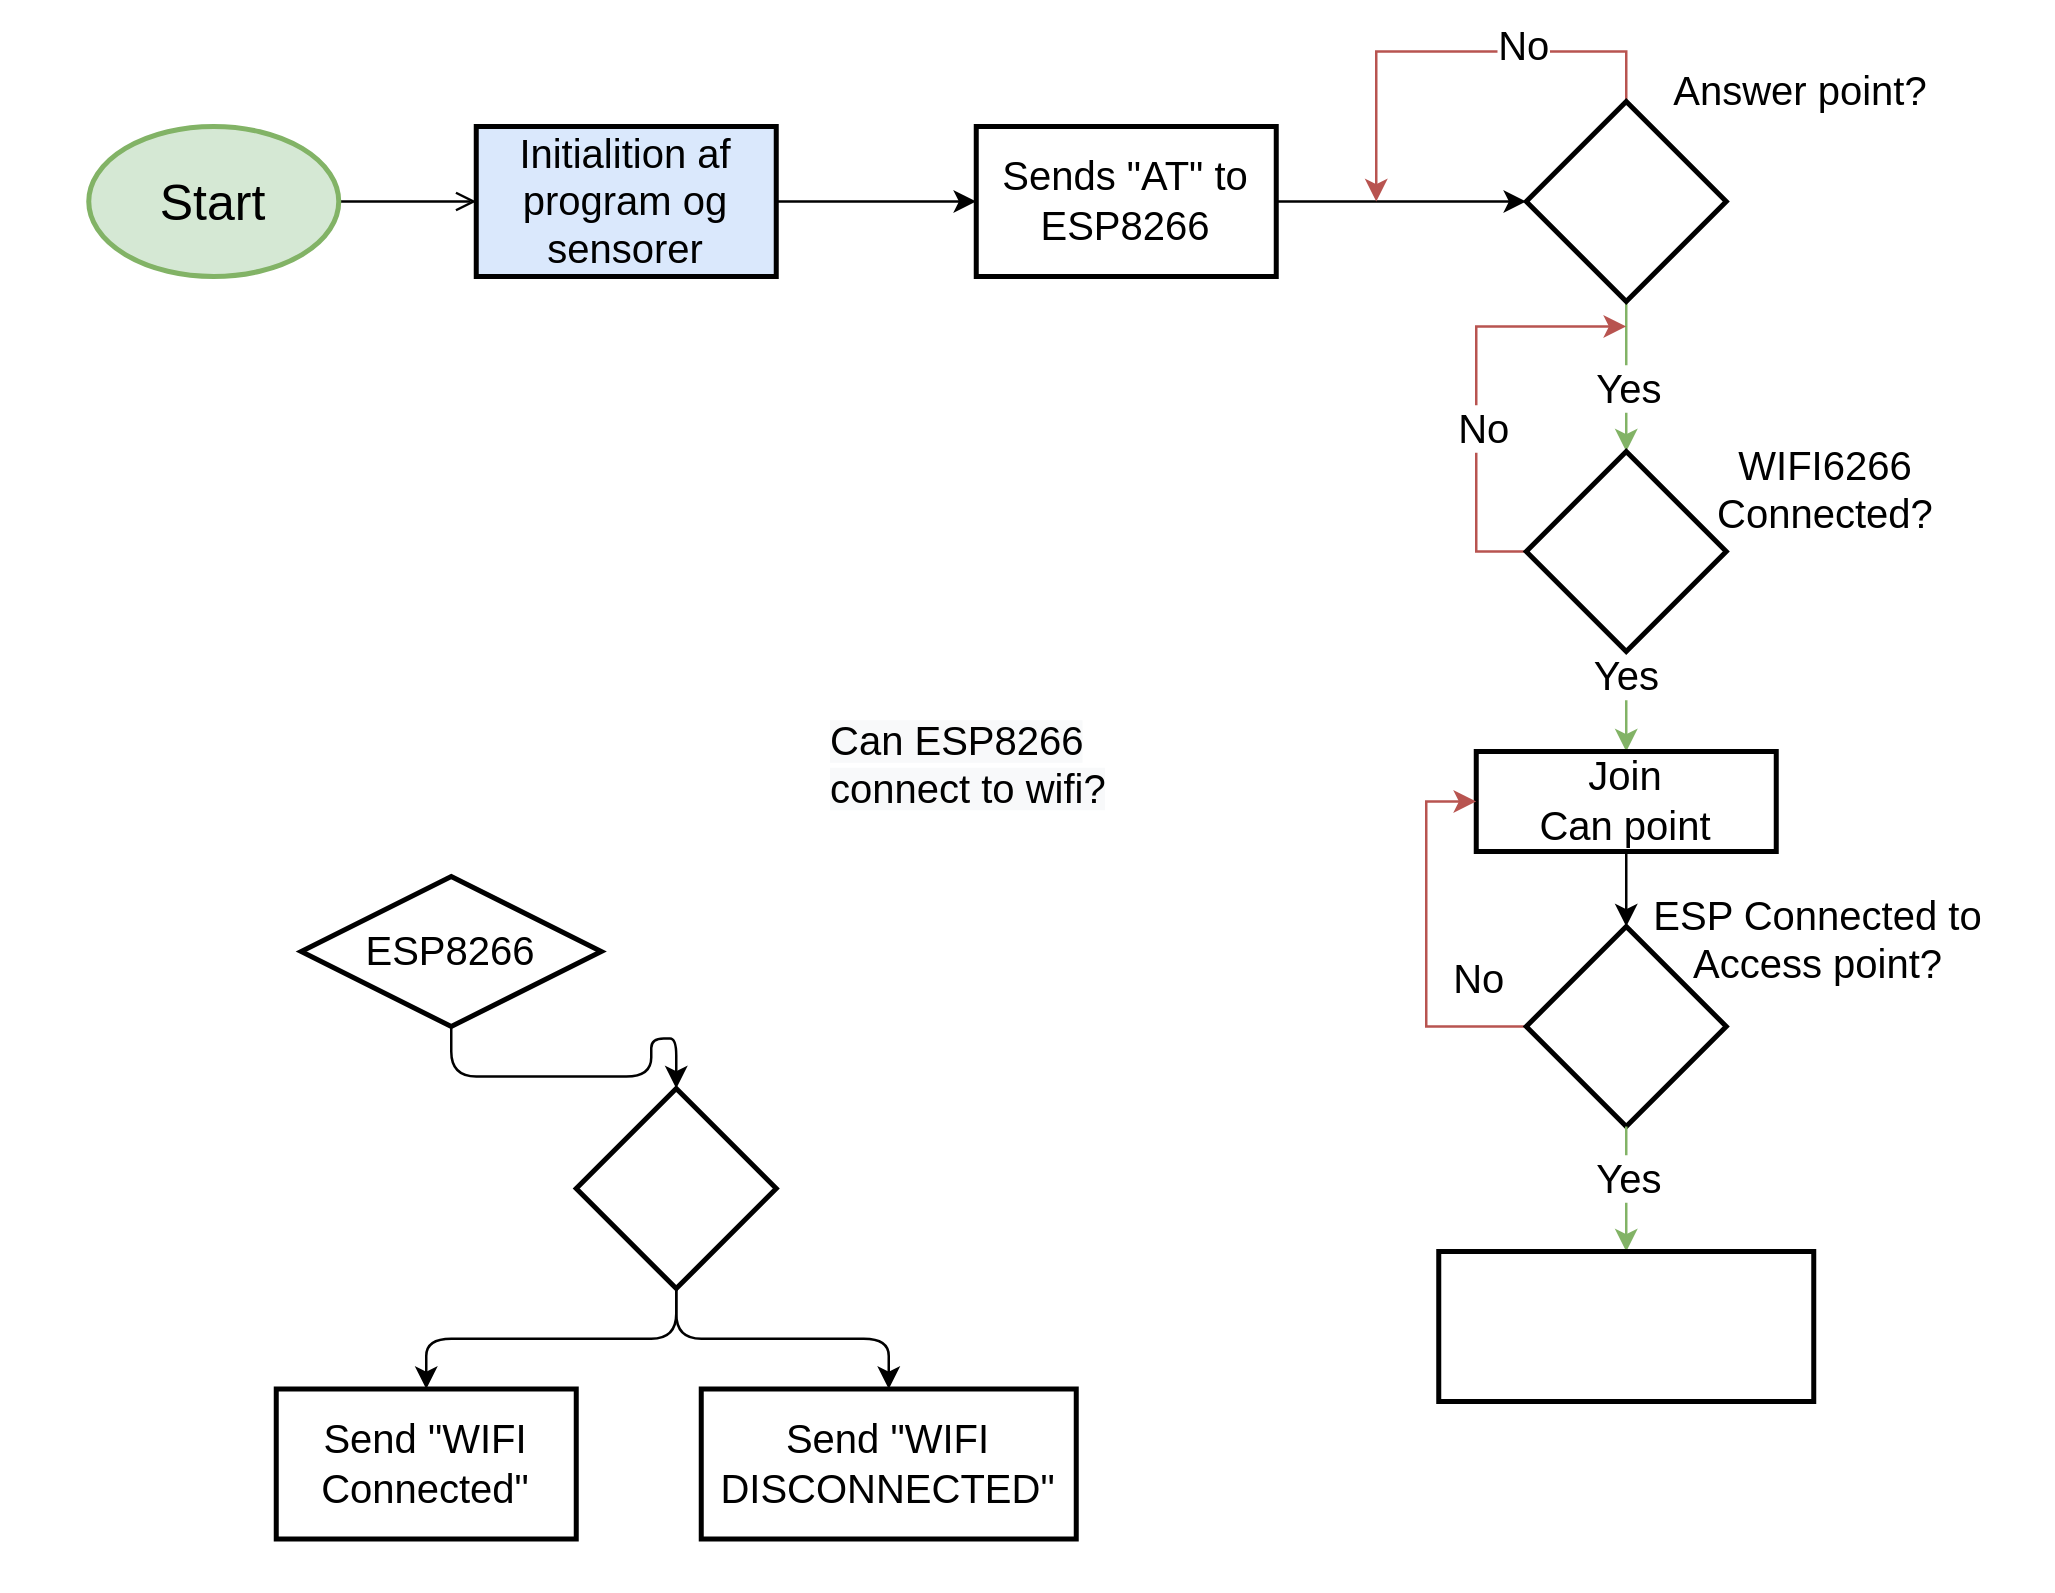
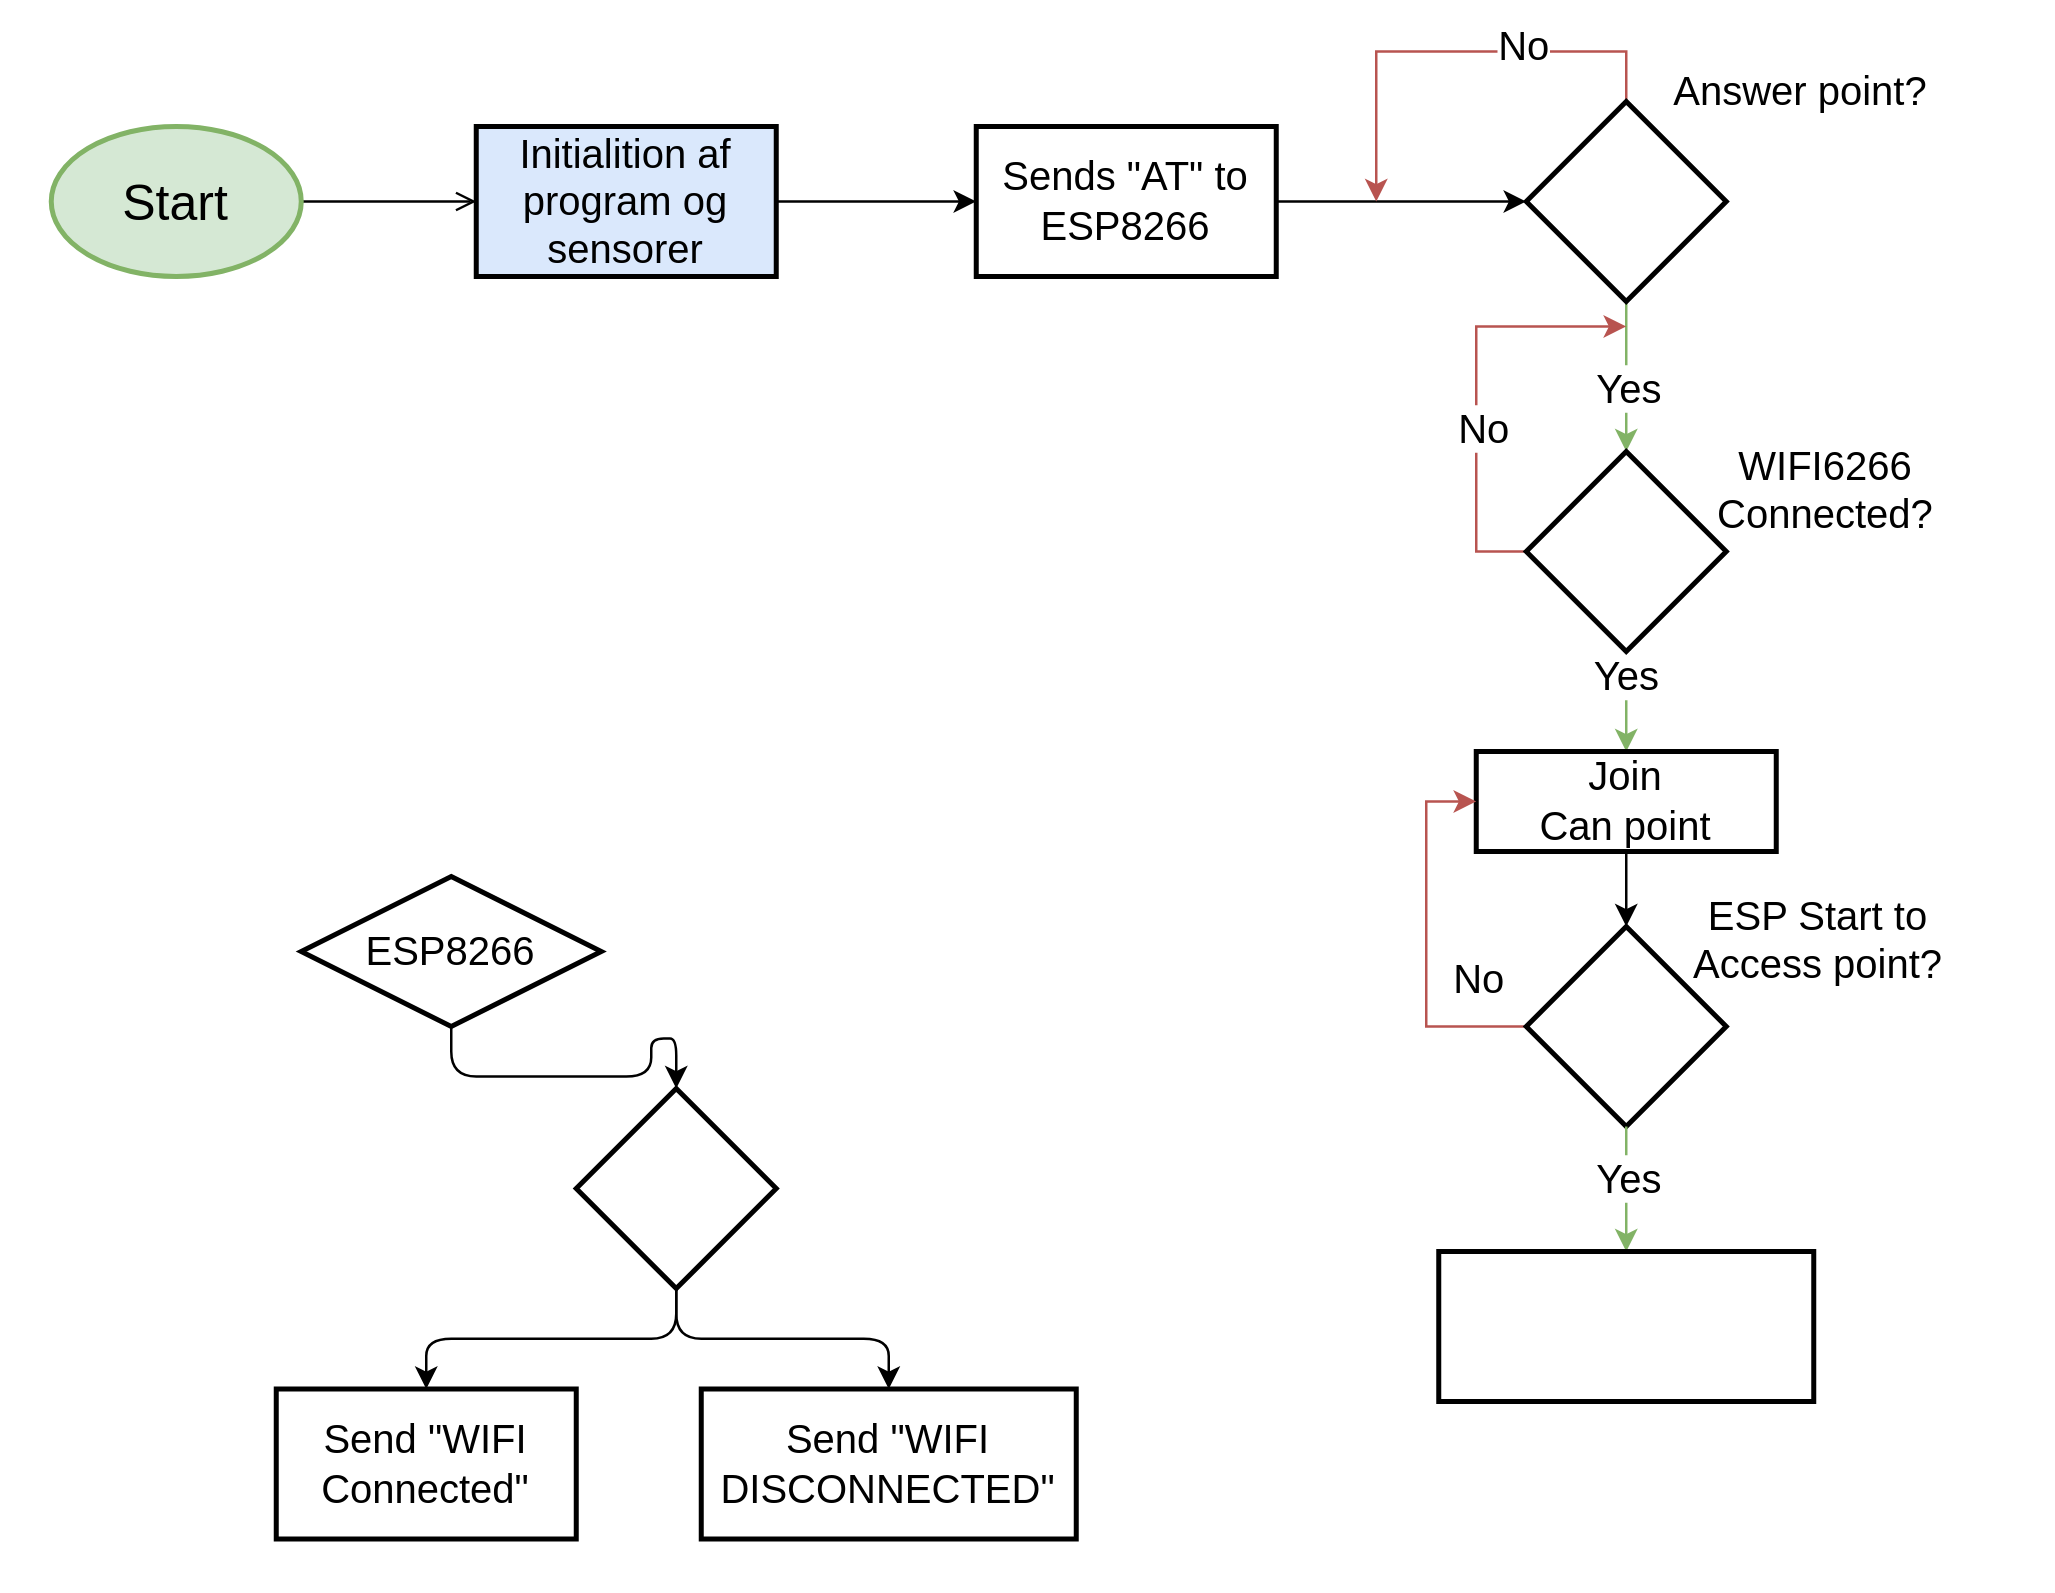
node "Start": moved (214, 201) -> (176, 201)
node "Can ESP8266 connect to wifi?": removed
node "ESP Connected to Access point?": label "ESP Connected to Access point?" -> "ESP Start to Access point?"
